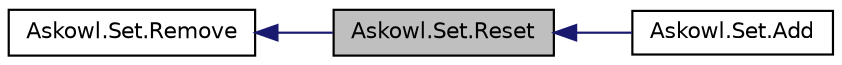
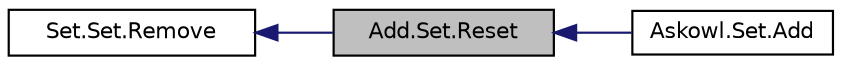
node "Askowl.Set.Remove": label "Askowl.Set.Remove" -> "Set.Set.Remove"
node "Askowl.Set.Reset": label "Askowl.Set.Reset" -> "Add.Set.Reset"
